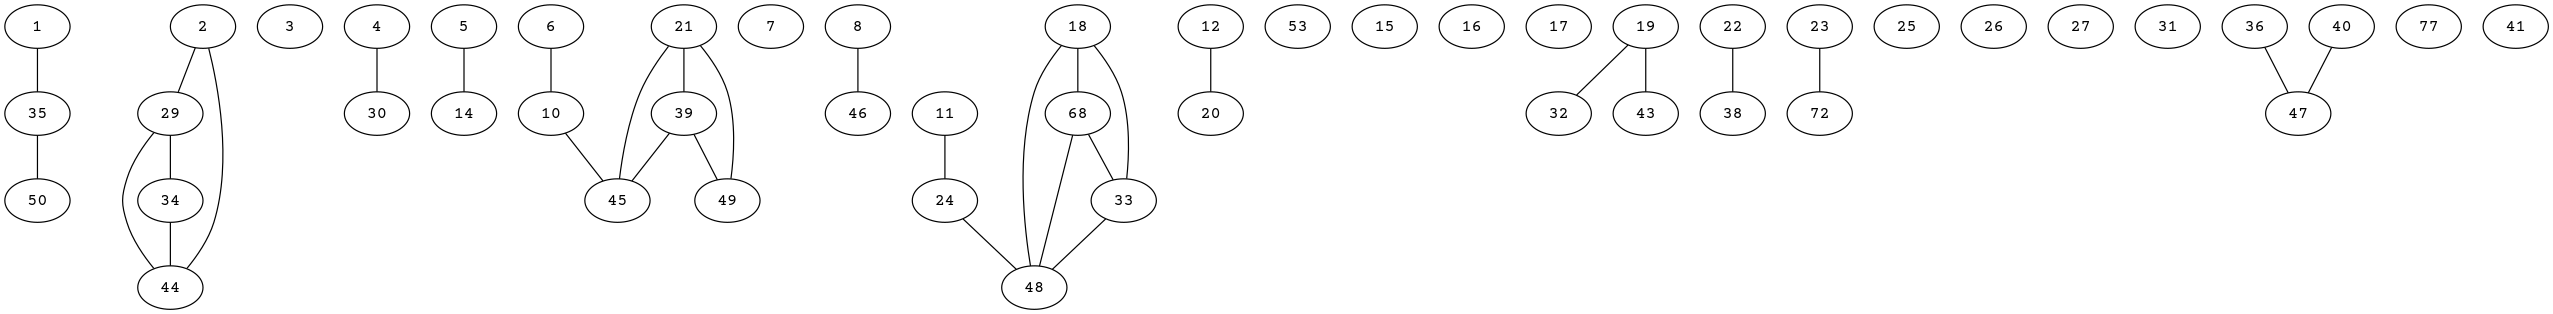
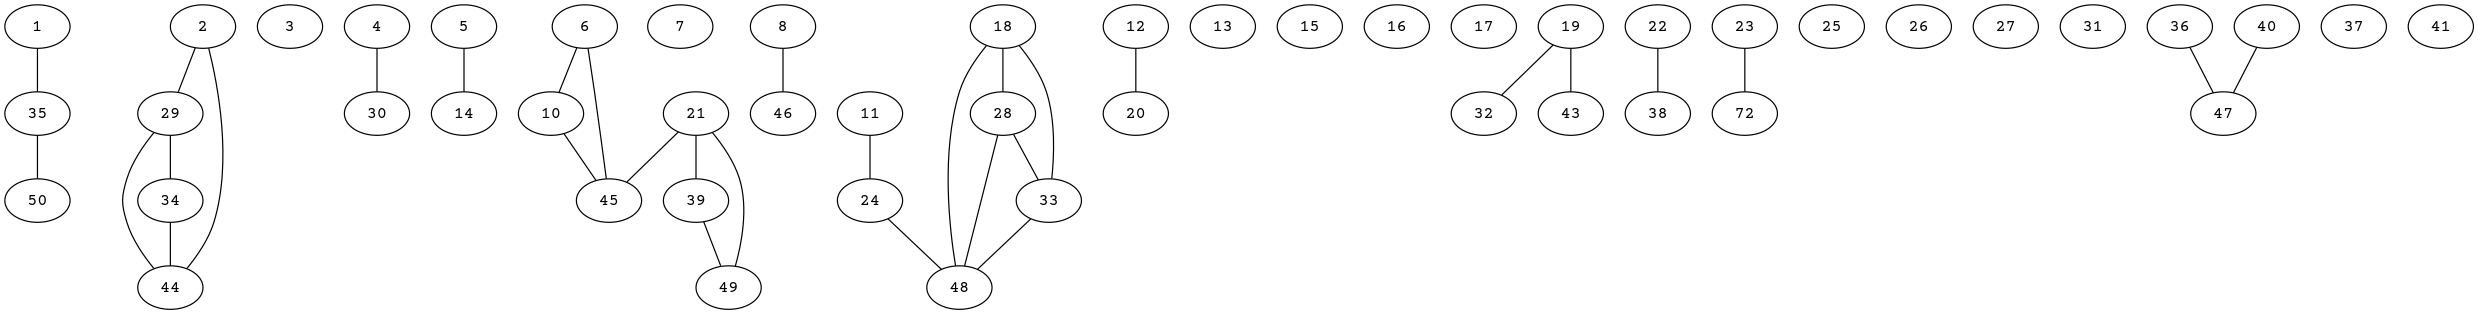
node "53": label "53" -> "13"
node "77": label "77" -> "37"
node "68": label "68" -> "28"
edge "39" -- "45": now "6" -- "45"
